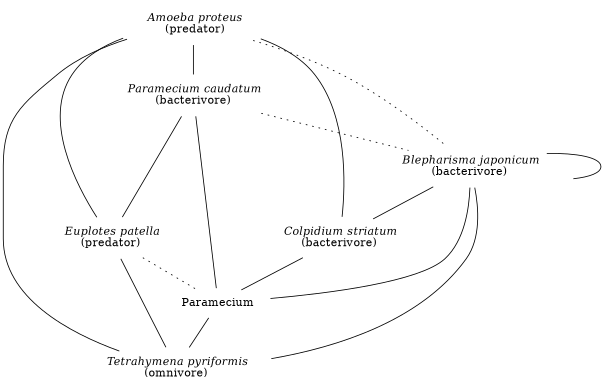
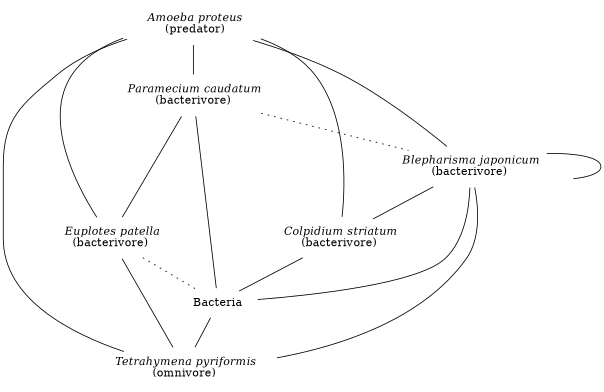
edge "Amoeba proteus" -- "Blepharisma japonicum": style dotted -> solid
node "Euplotes patella": text "(predator)" -> "(bacterivore)"
node "Paramecium": label "Paramecium" -> "Bacteria"
